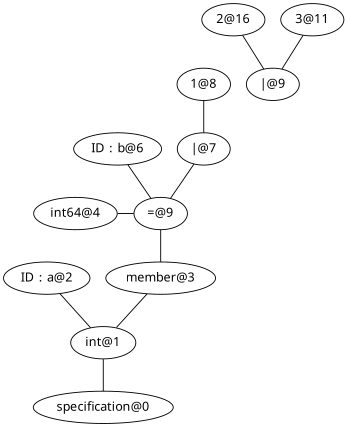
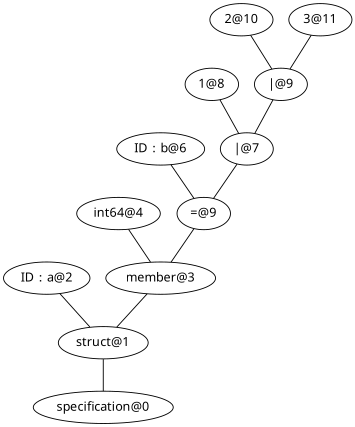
node "2@16": label "2@16" -> "2@10"
edge "|@9" -- "|@7": added
edge "int64@4" -- "=@9": now "int64@4" -- "member@3"
node "int@1": label "int@1" -> "struct@1"
